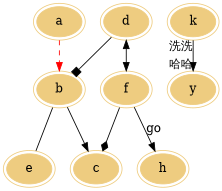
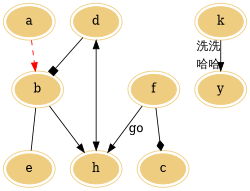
edge "d" -- "f": now "d" -- "h"
edge "b" -> "c": now "b" -> "h"
